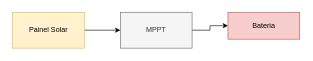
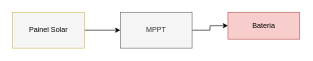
node "Painel Solar": fillcolor #fff2cc -> #f5f5f5
